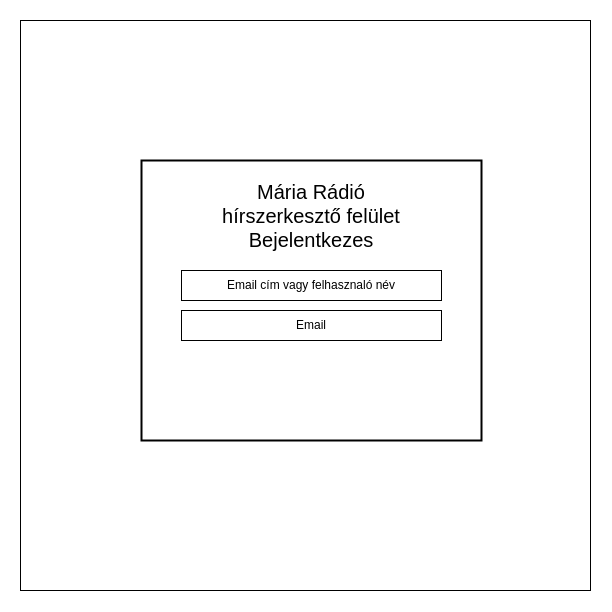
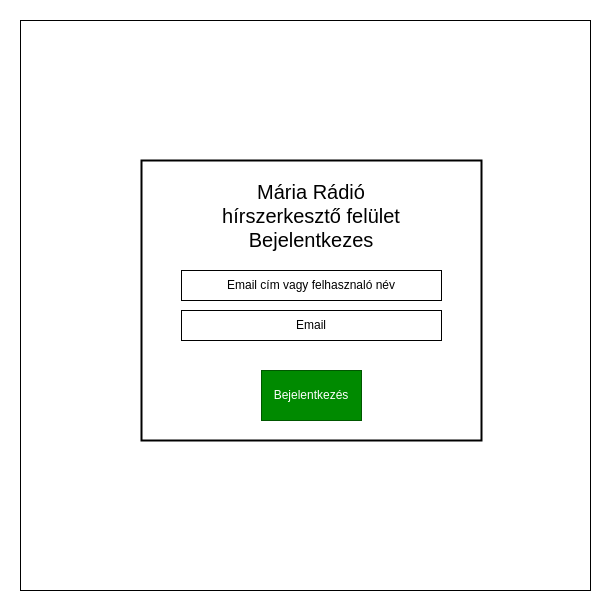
node "Bejelentkezés": added
